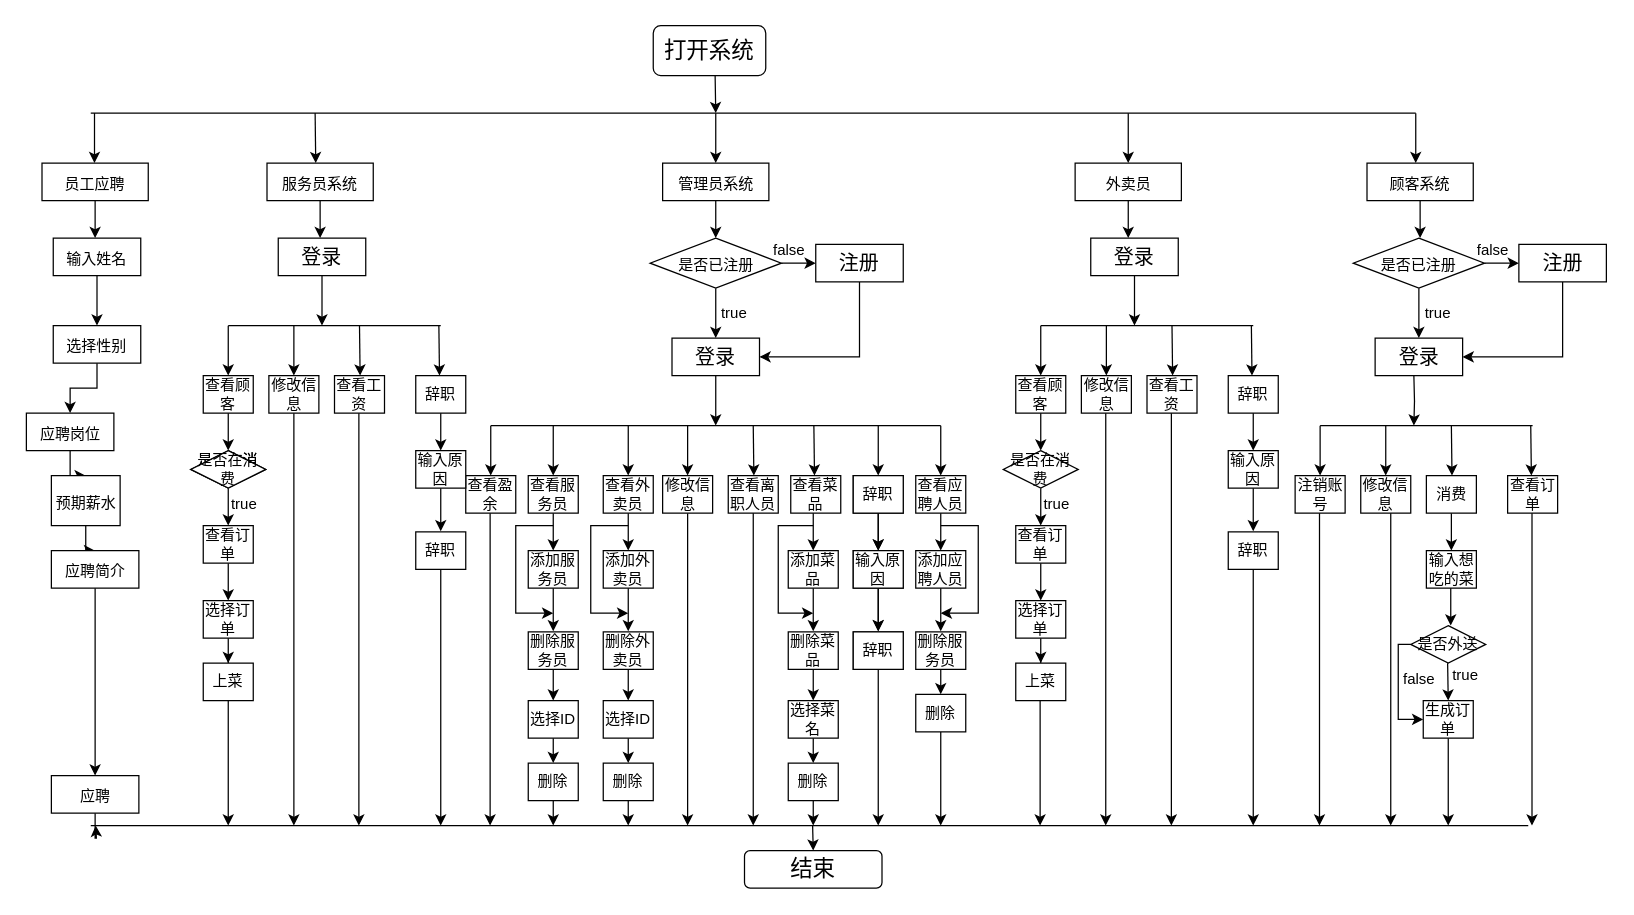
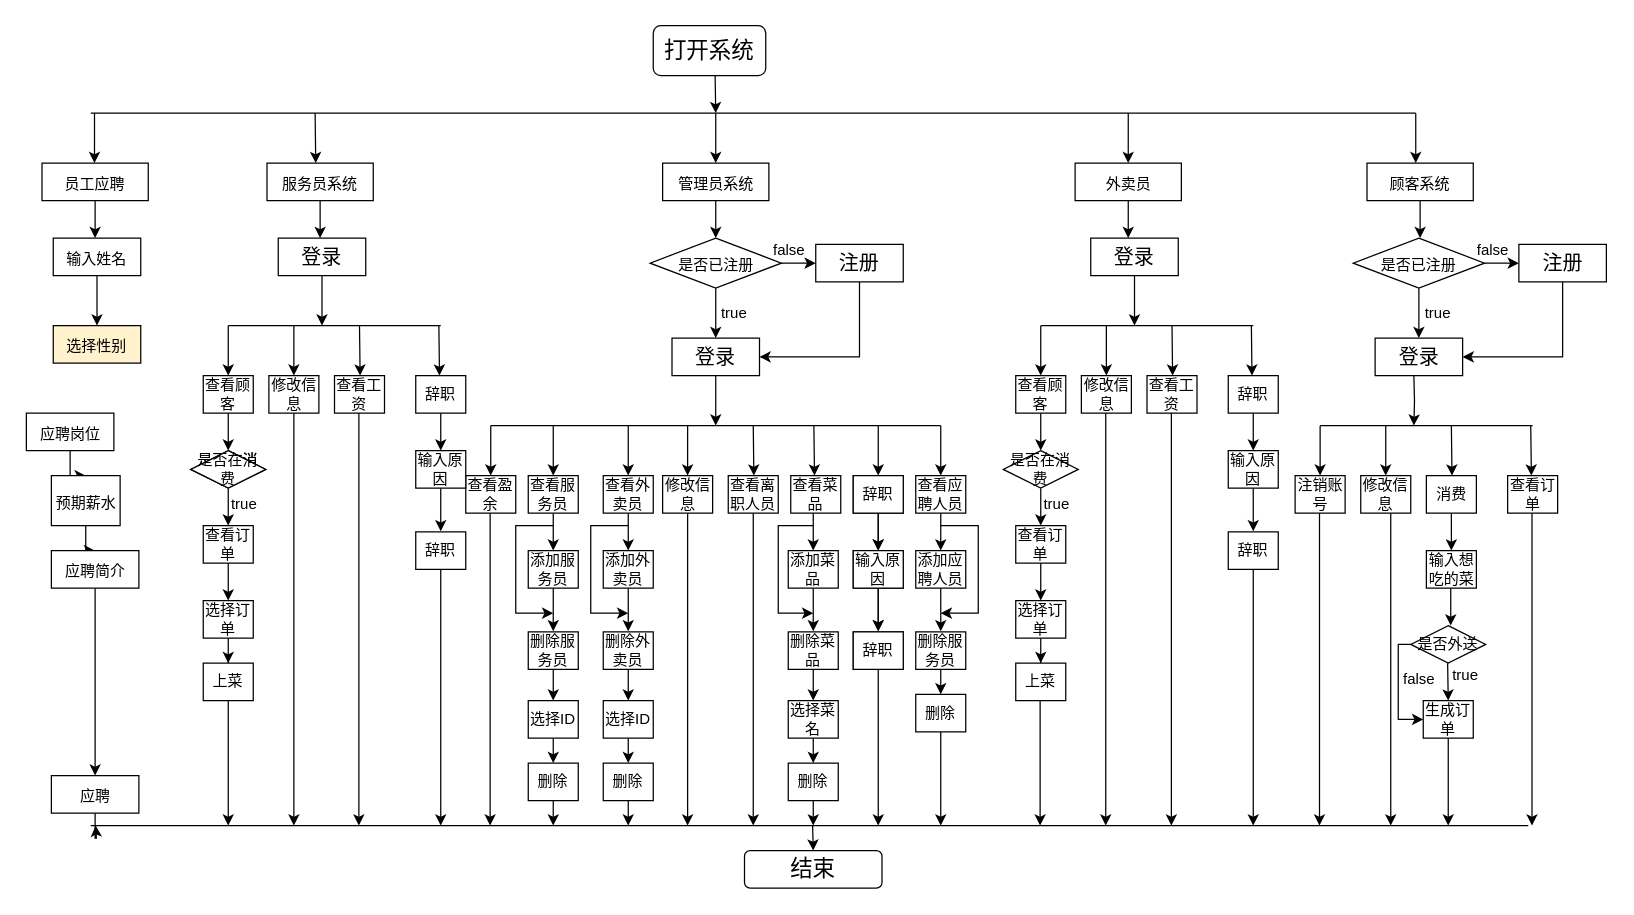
node "选择性别": fillcolor #ffffff -> #fff2cc
edge "选择性别" -> "应聘岗位": removed
